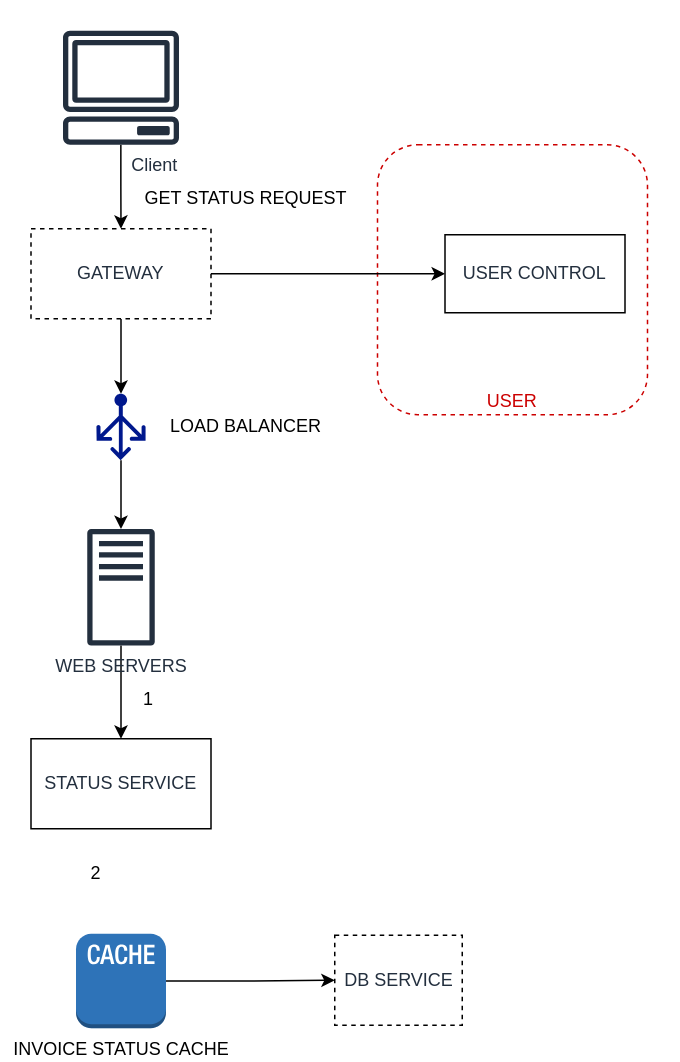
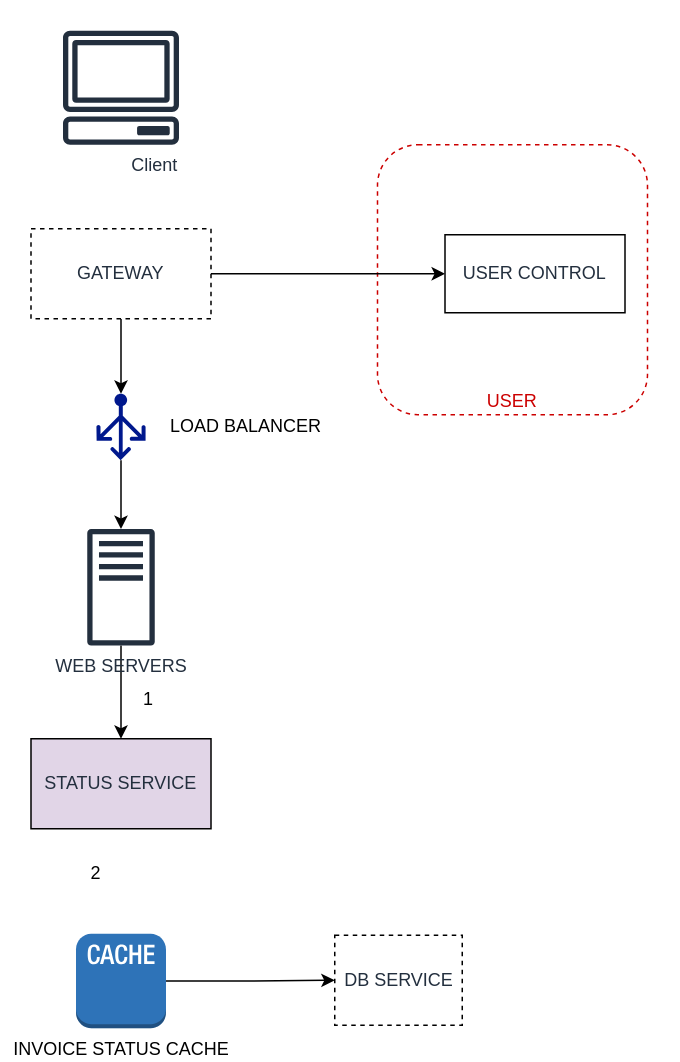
edge "Client" -> "GATEWAY": removed
node "GET STATUS REQUEST": removed
node "STATUS SERVICE": fillcolor #ffffff -> #e1d5e7
